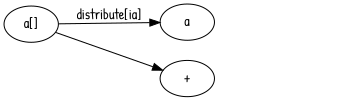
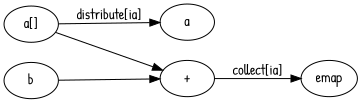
node "emap": added
node "b": added
